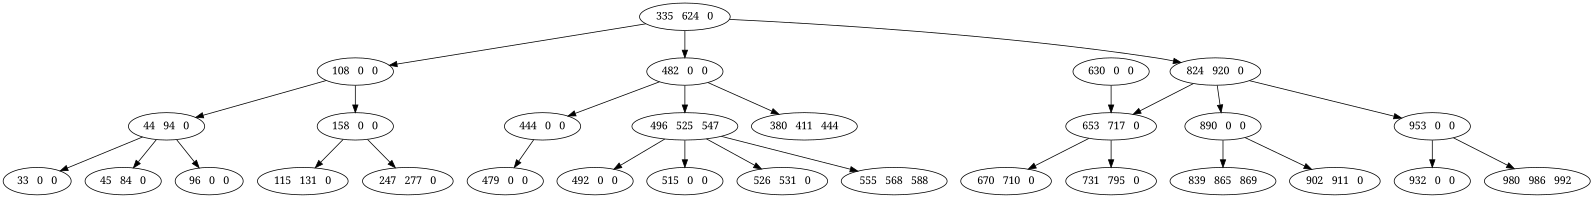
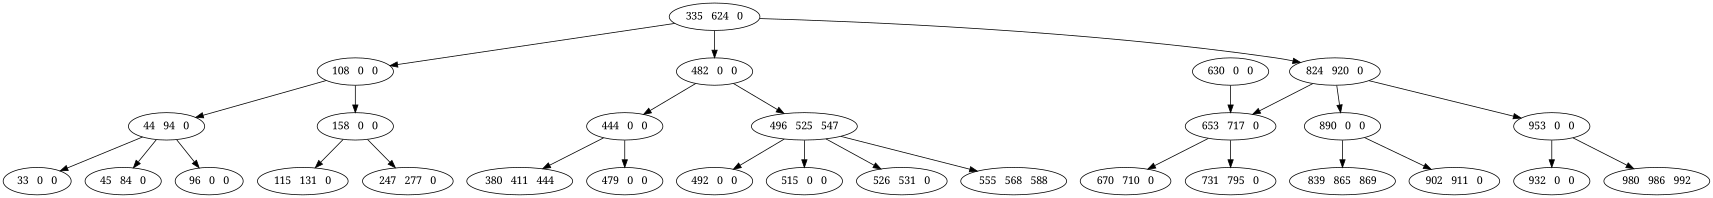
edge "482   0   0" -> "380   411   444": now "444   0   0" -> "380   411   444"
